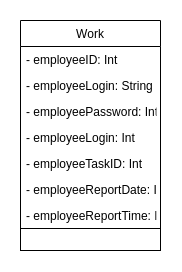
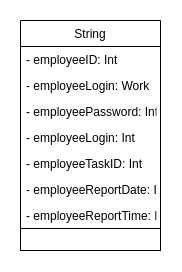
node "Work": label "Work" -> "String"
node "- employeeLogin: String": label "- employeeLogin: String" -> "- employeeLogin: Work"
